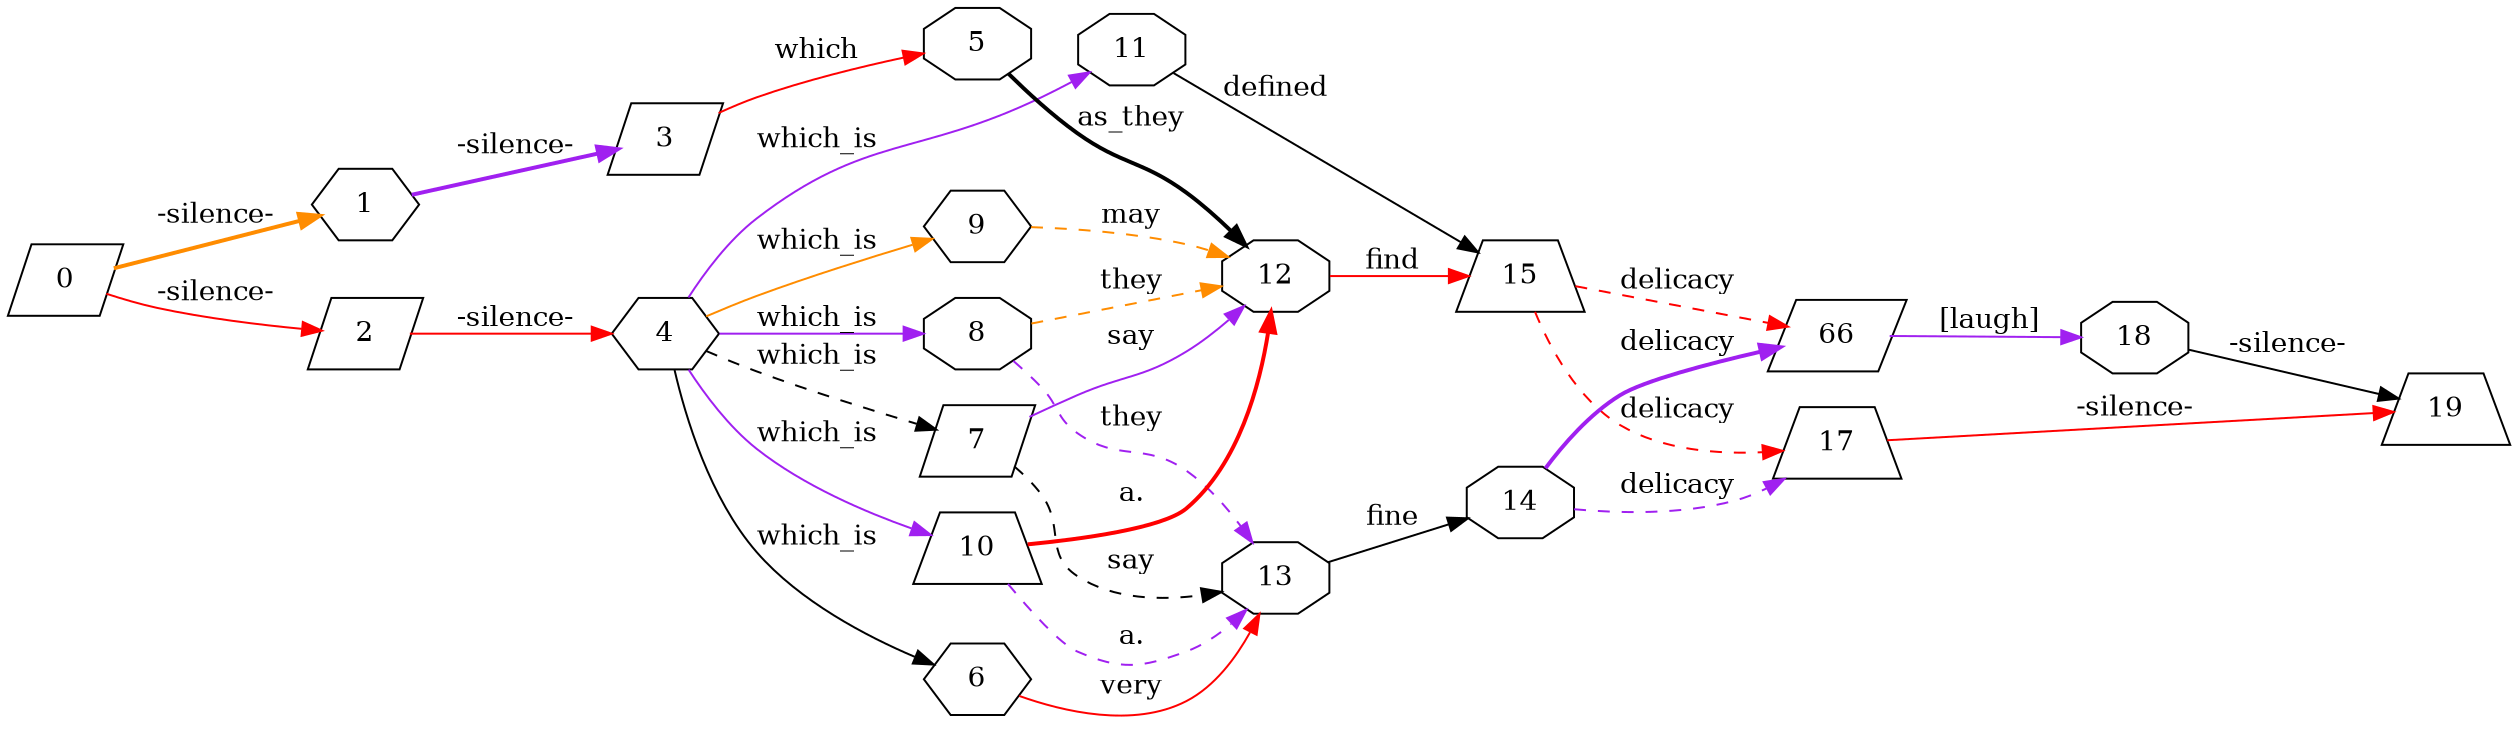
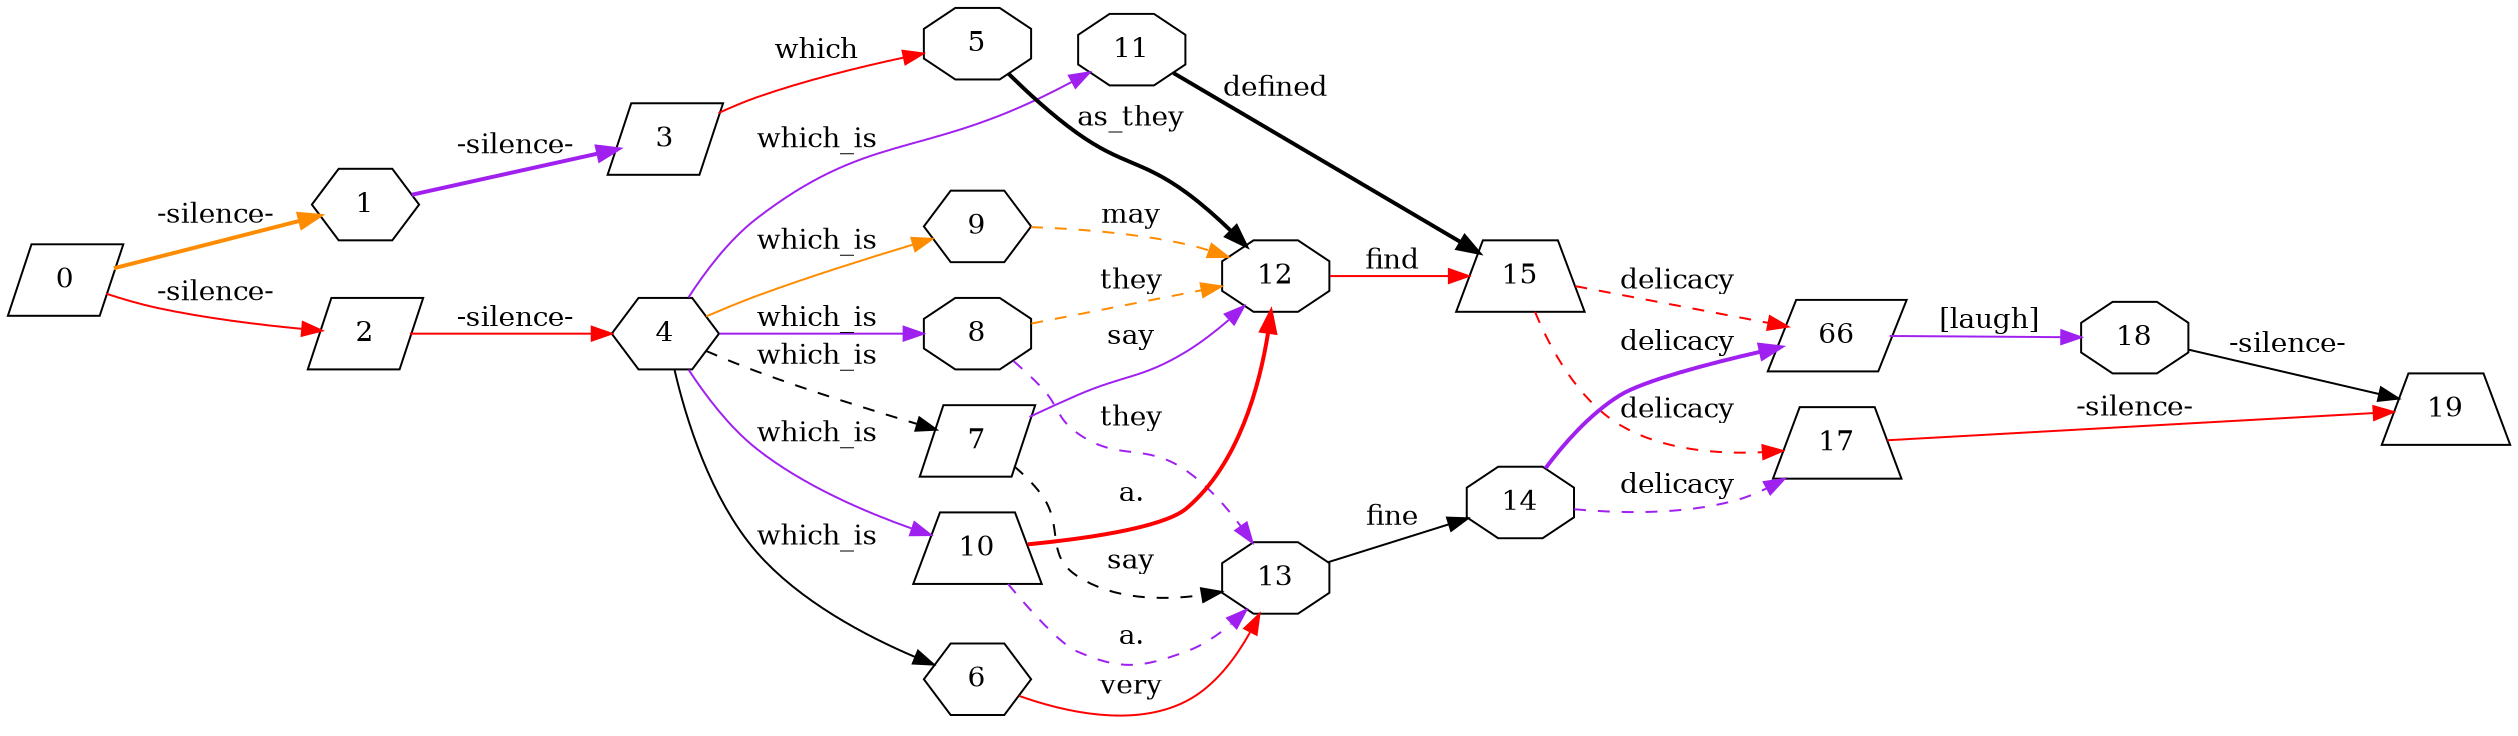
edge "11" -> "15": style solid -> bold
